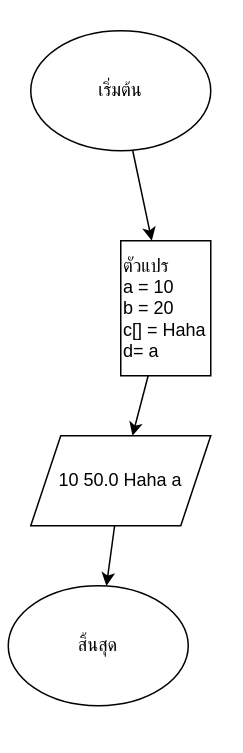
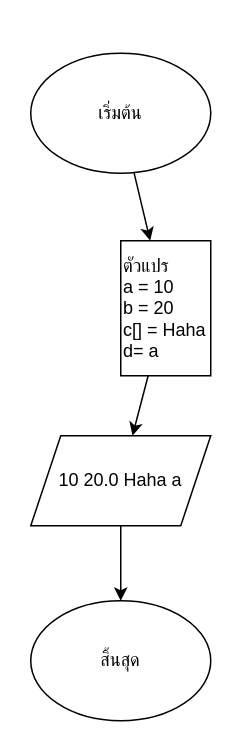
node "เริ่มต้น": moved (121, 91) -> (121, 113)
node "10 50.0 Haha a": label "10 50.0 Haha a" -> "10 20.0 Haha a"
node "สิ้นสุด": moved (98, 646) -> (121, 661)
